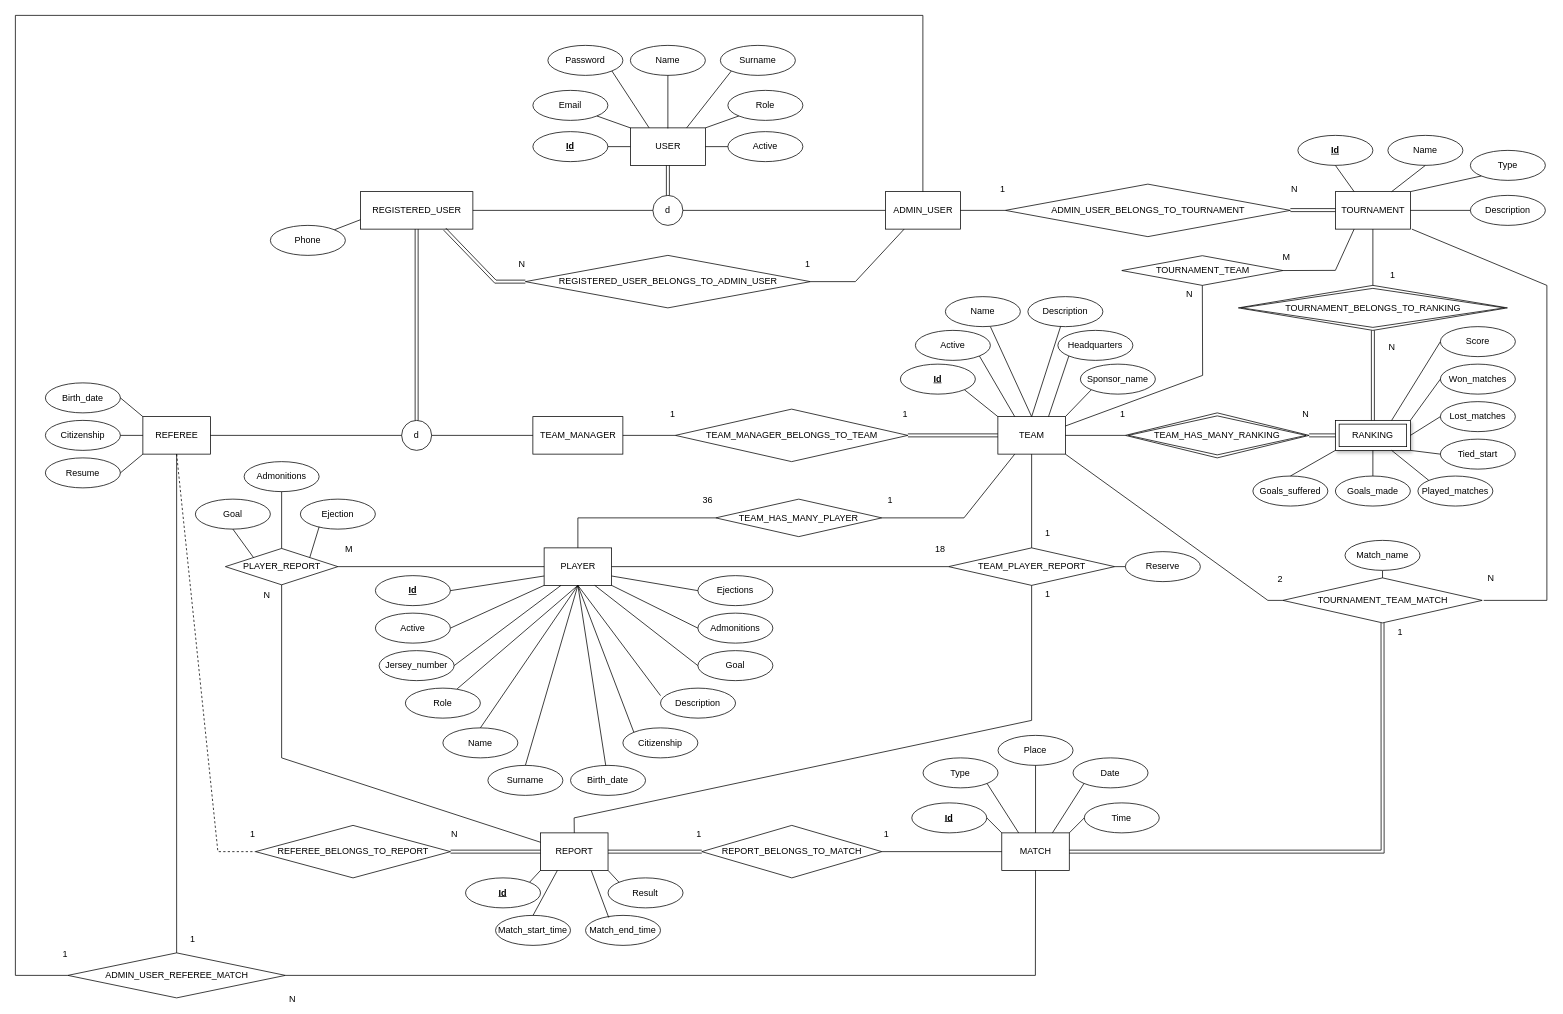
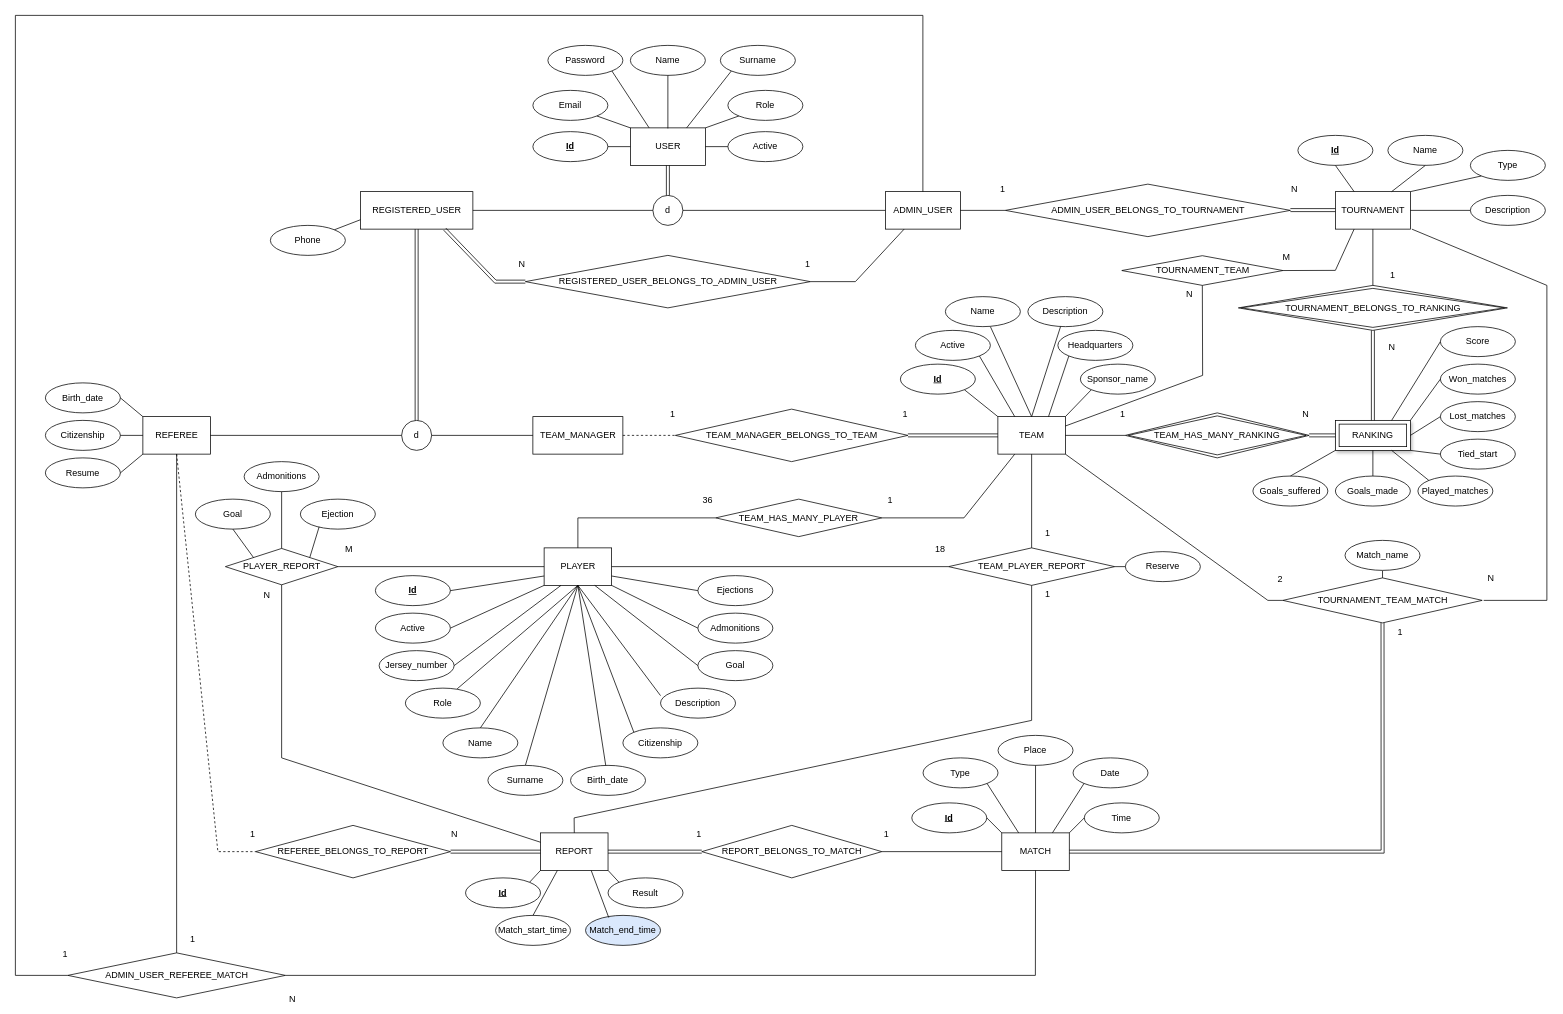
edge "TEAM_MANAGER" -- "TEAM_MANAGER_BELONGS_TO_TEAM": style solid -> dashed
node "Match_end_time": fillcolor #ffffff -> #dae8fc
